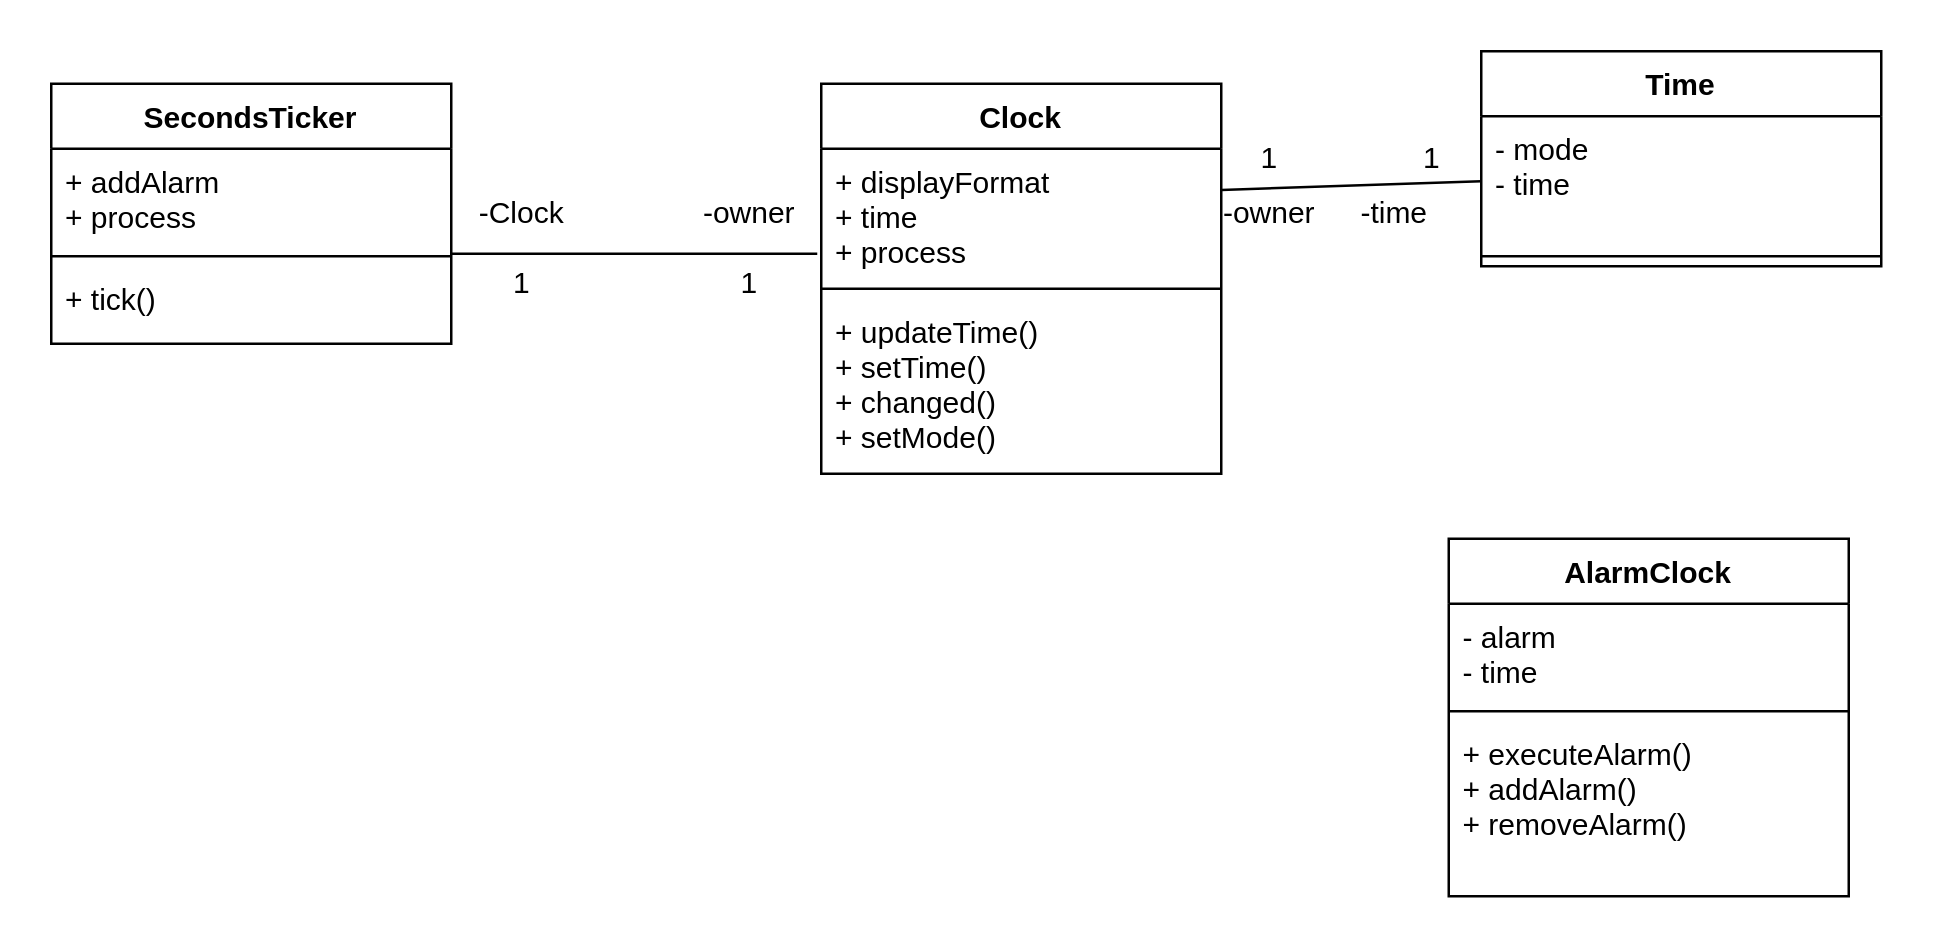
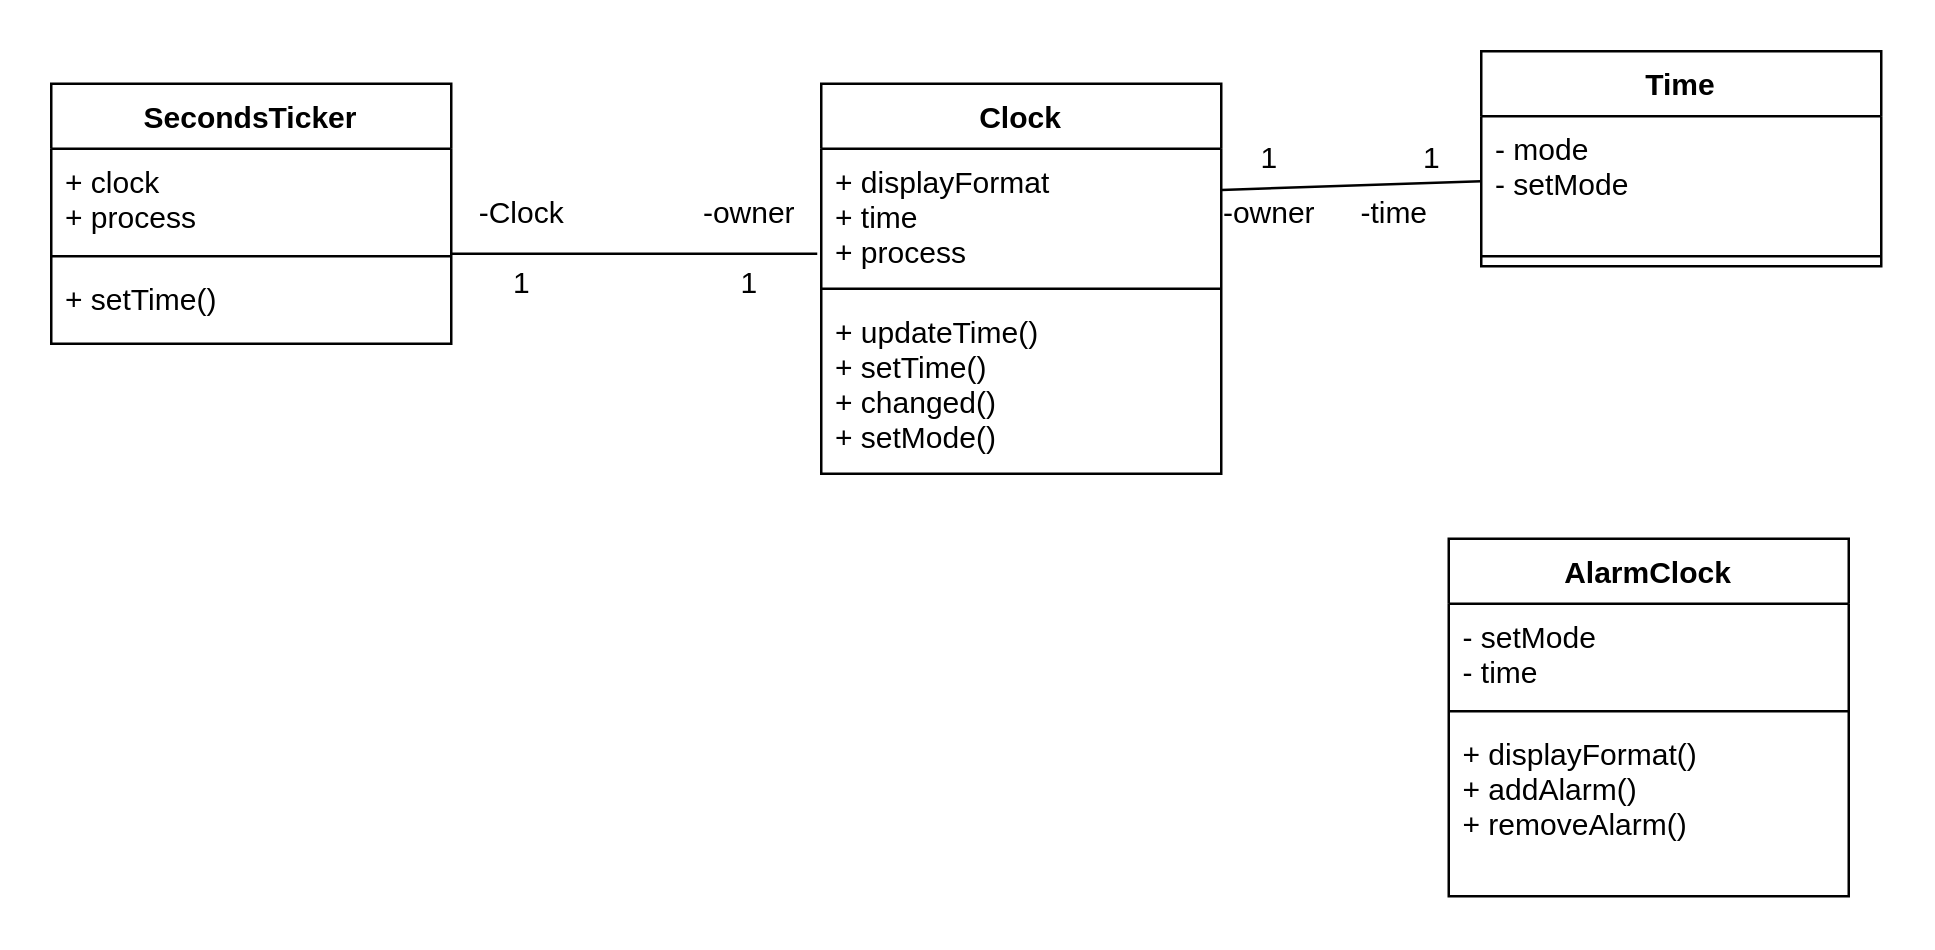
node "- mode - time": label "- mode - time" -> "- mode - setMode"
node "+ addAlarm + process": label "+ addAlarm + process" -> "+ clock + process"
node "+ tick()": label "+ tick()" -> "+ setTime()"
node "- alarm - time": label "- alarm - time" -> "- setMode - time"
node "+ executeAlarm() + addAlarm() + removeAlarm()": label "+ executeAlarm() + addAlarm() + removeAlarm()" -> "+ displayFormat() + addAlarm() + removeAlarm()"
